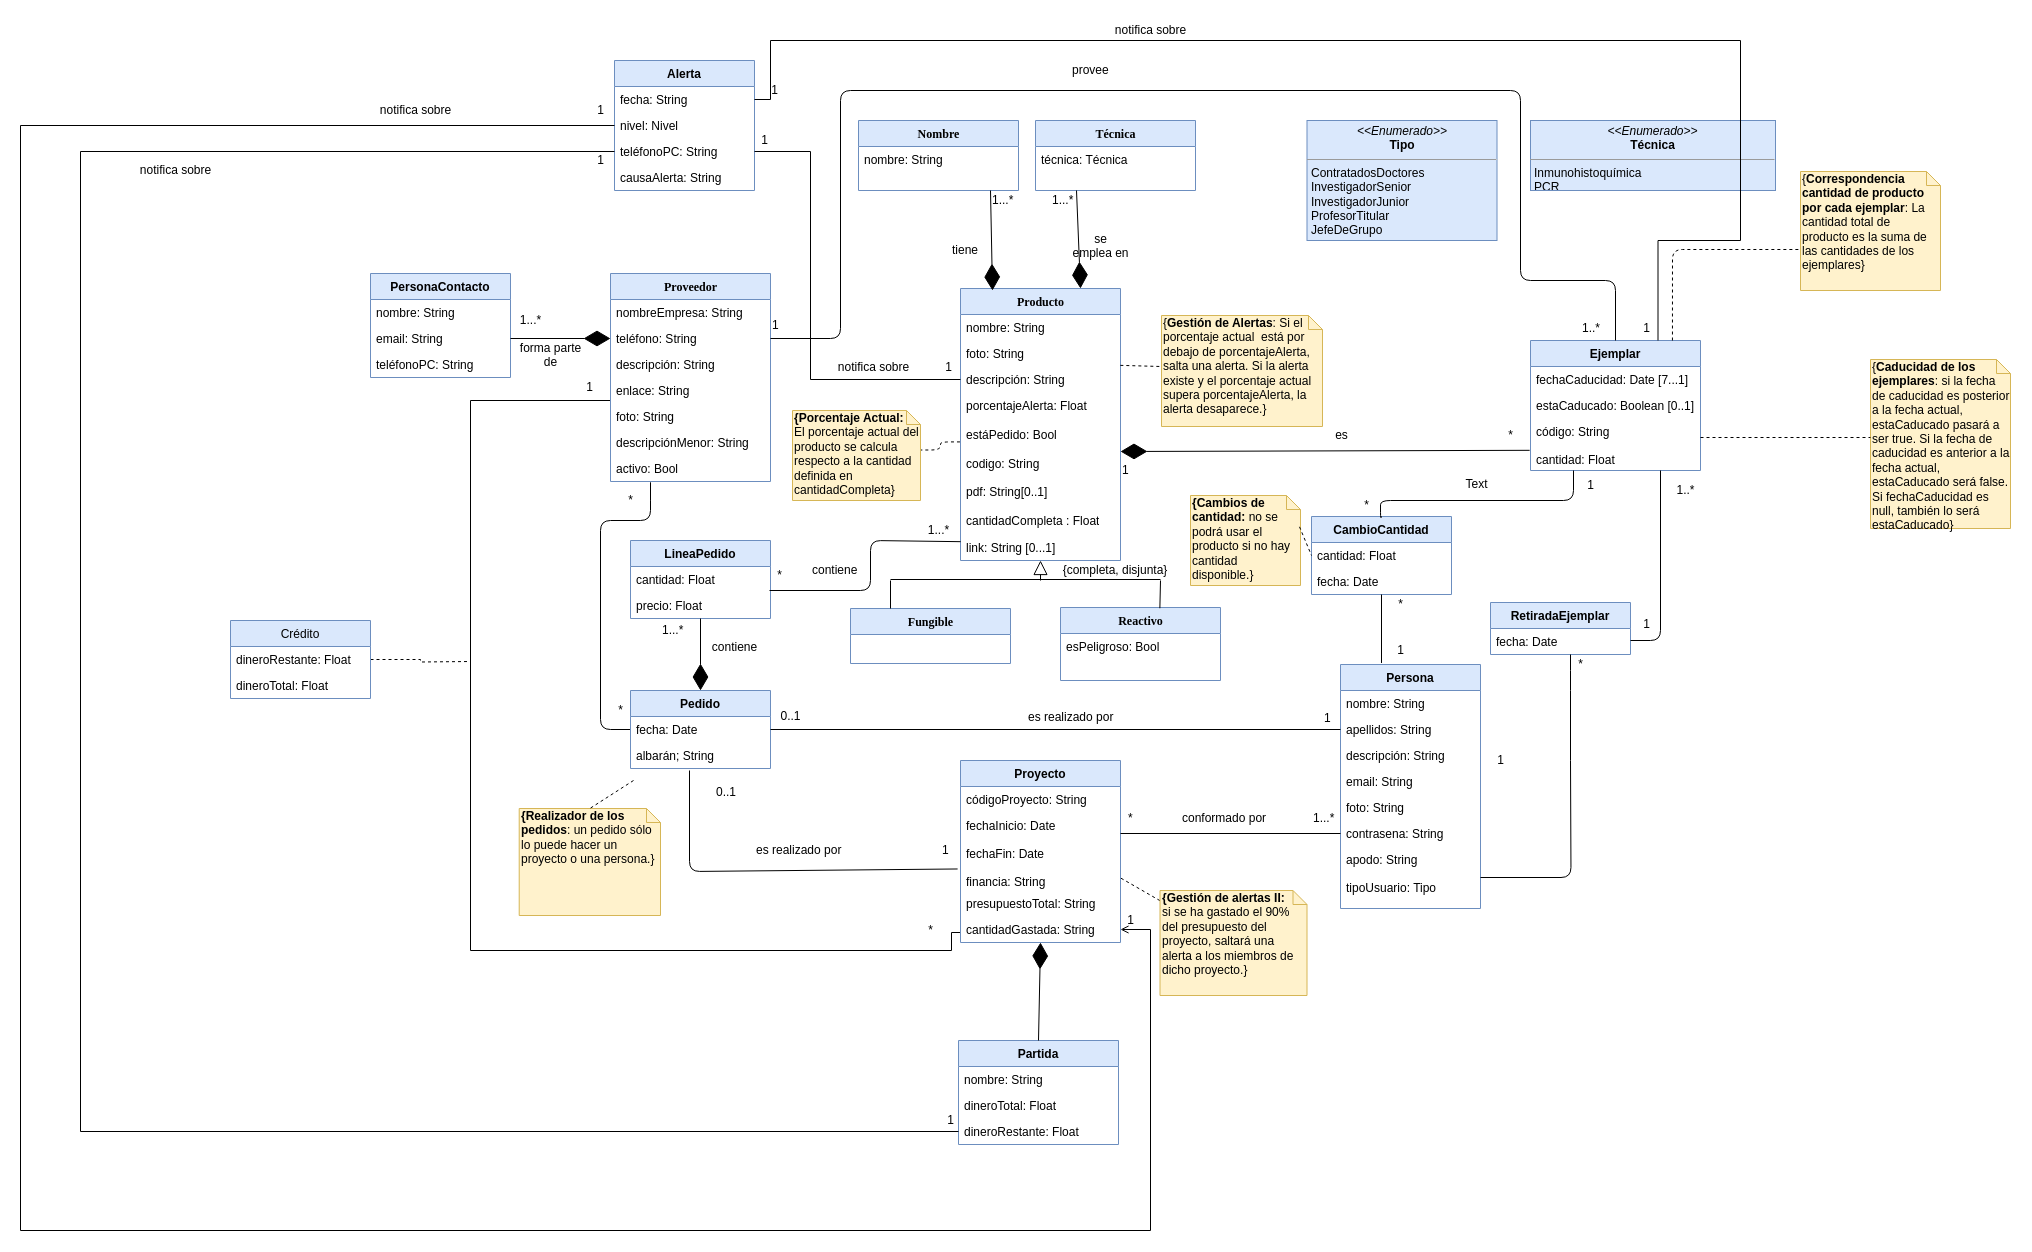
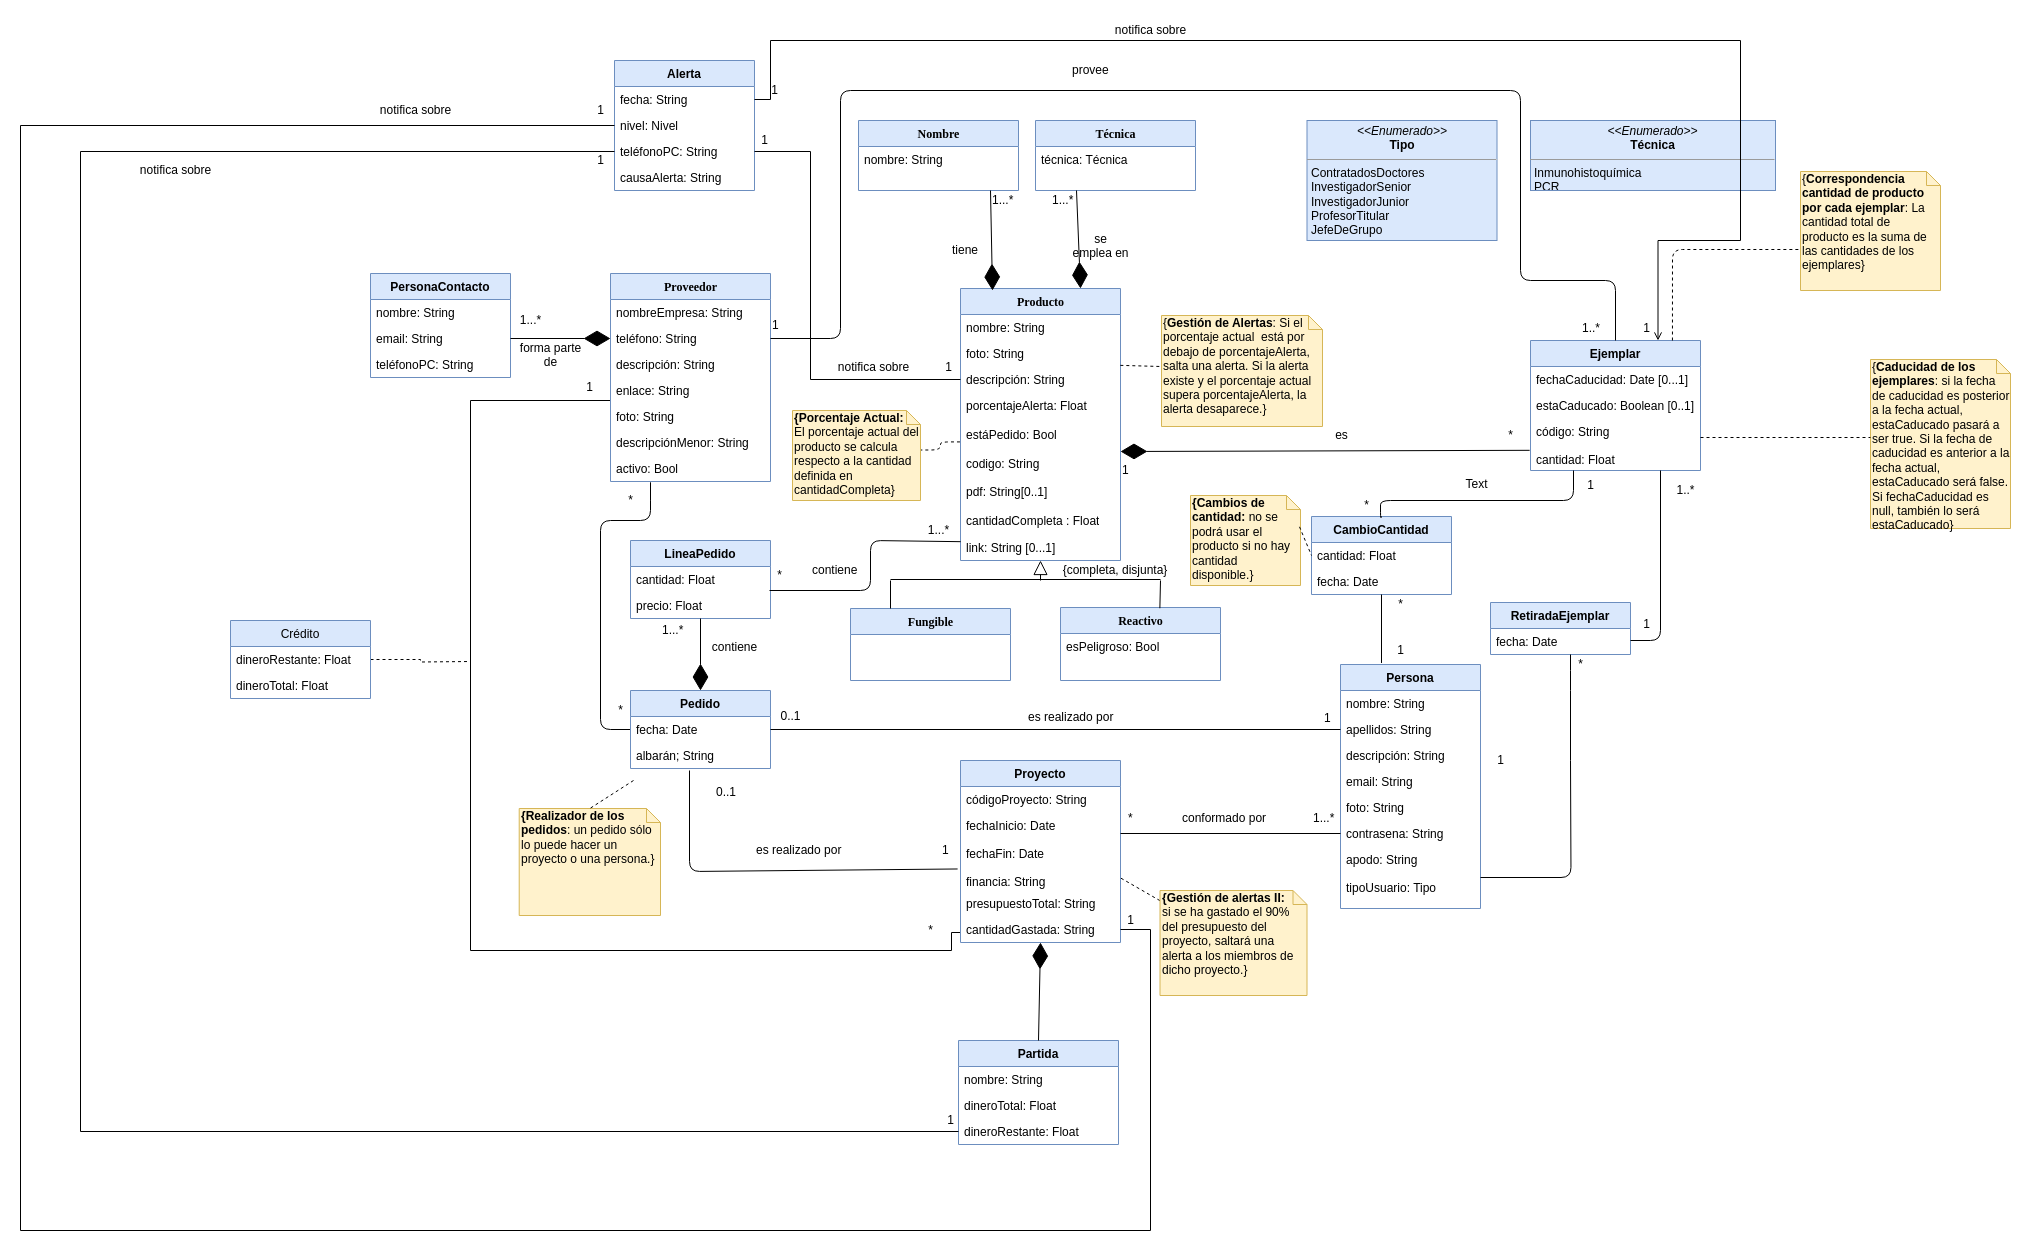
edge "fecha: String" -- "Ejemplar": arrowhead none -> open
node "fechaCaducidad: Date [7...1]": label "fechaCaducidad: Date [7...1]" -> "fechaCaducidad: Date [0...1]"
node "Fungible": size 160x55 -> 160x72
edge "nivel: Nivel" -> "cantidadGastada: String": arrowhead open -> none
